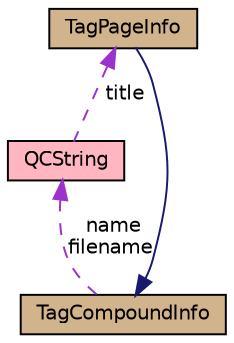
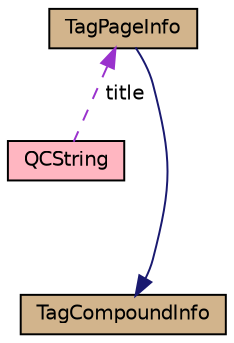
edge "TagCompoundInfo" -> "QCString": removed, label "name filename"
